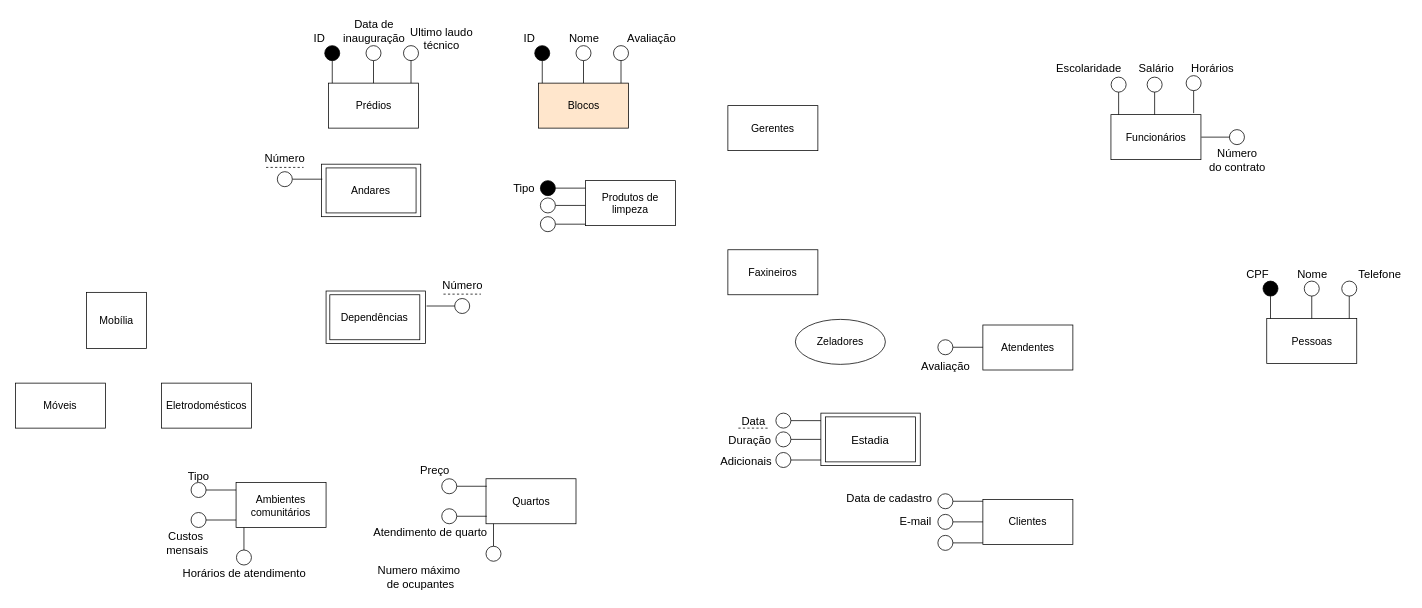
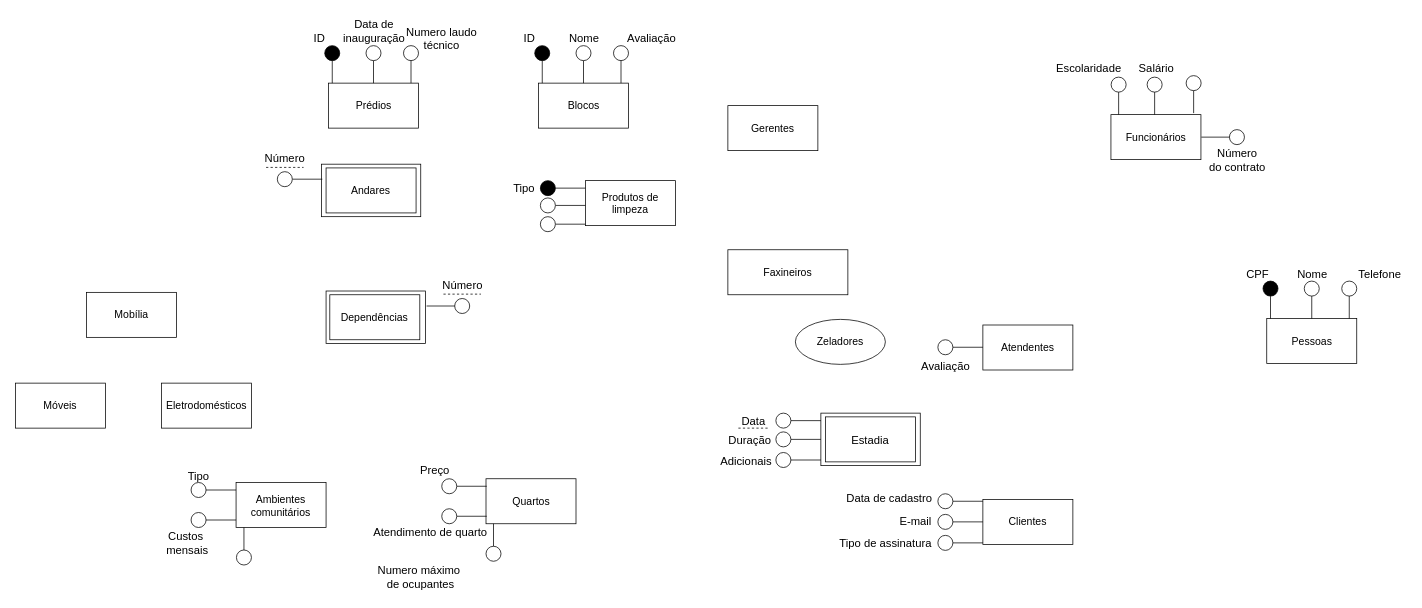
node "Ultimo laudo técnico": label "Ultimo laudo técnico" -> "Numero laudo técnico"
node "Horários": removed
node "Blocos": fillcolor #ffe6cc -> #ffffff
node "Faxineiros": size 90x45 -> 120x45
node "Mobília": size 60x56 -> 90x45
node "Tipo de assinatura": added
node "Horários de atendimento": removed
